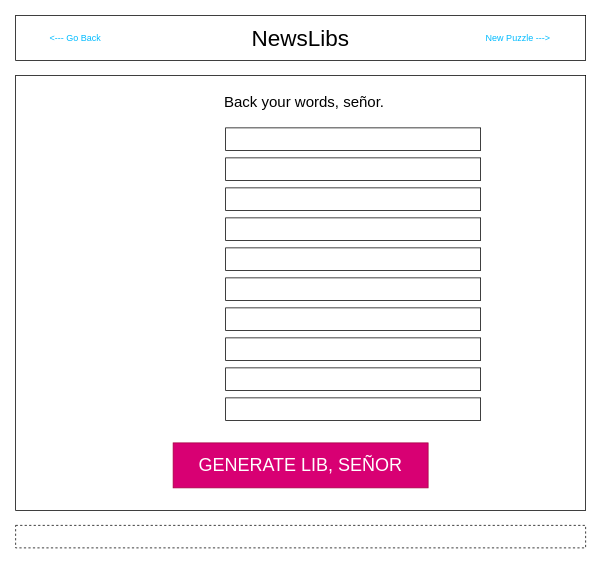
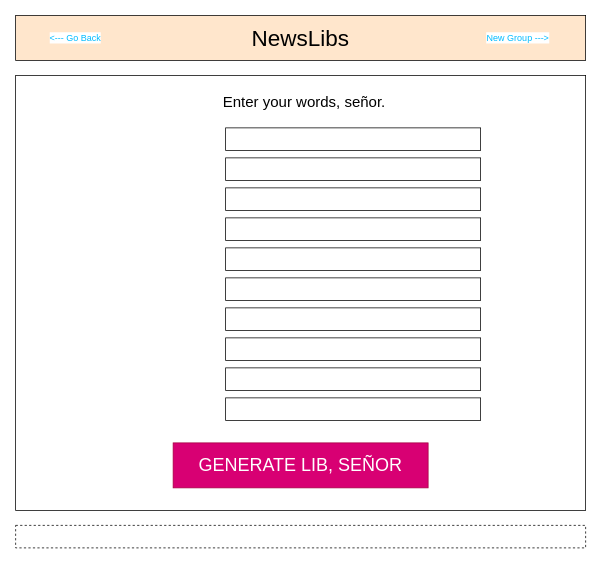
node "NewsLibs": fillcolor #ffffff -> #ffe6cc
node "New Puzzle --->": label "New Puzzle --->" -> "New Group --->"
node "Back your words, señor.": label "Back your words, señor." -> "Enter your words, señor."
